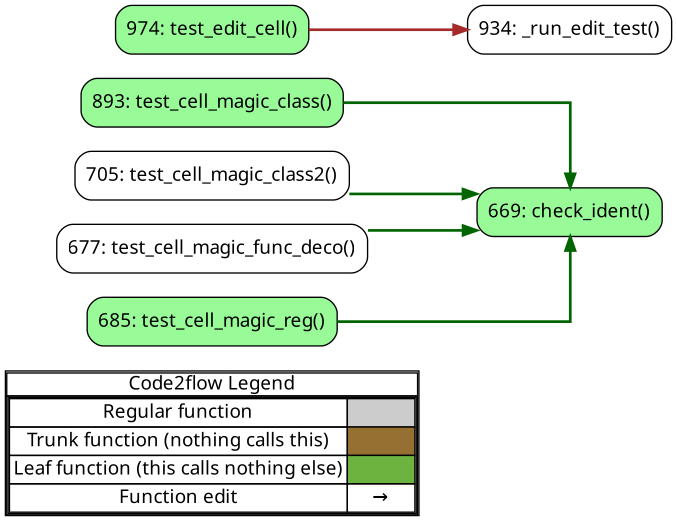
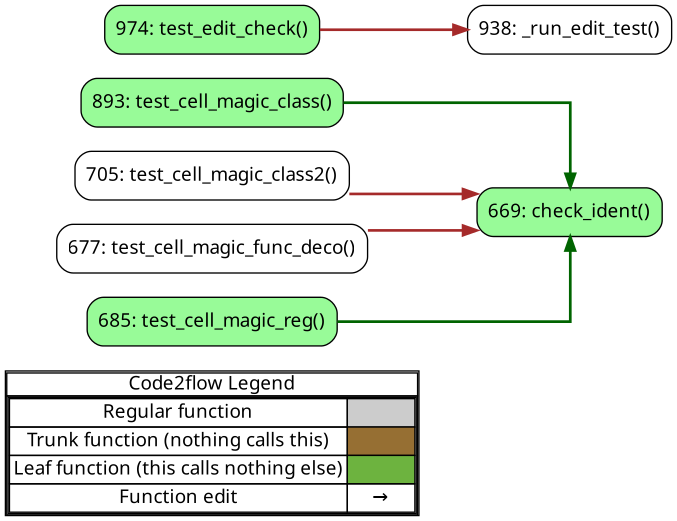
node "974: test_edit_cell()": label "974: test_edit_cell()" -> "974: test_edit_check()"
node "934: _run_edit_test()": label "934: _run_edit_test()" -> "938: _run_edit_test()"
edge "705: test_cell_magic_class2()" -> "669: check_ident()": color darkgreen -> brown
edge "677: test_cell_magic_func_deco()" -> "669: check_ident()": color darkgreen -> brown
